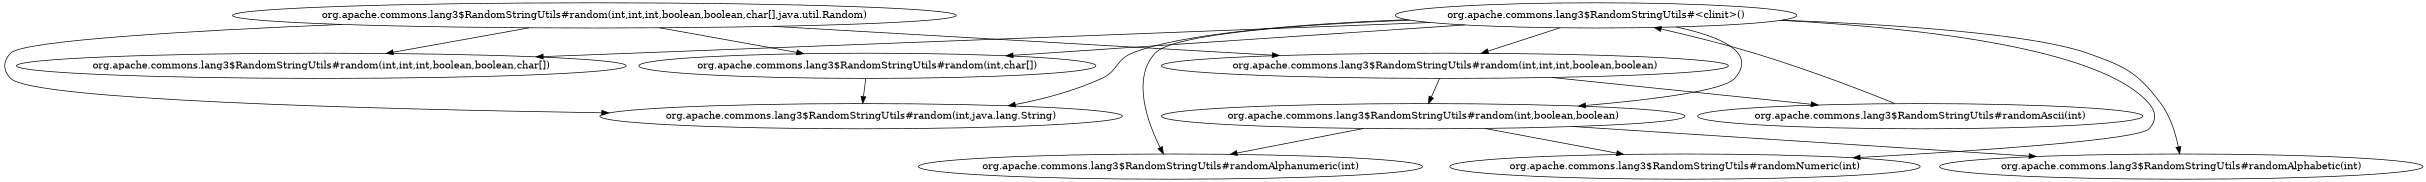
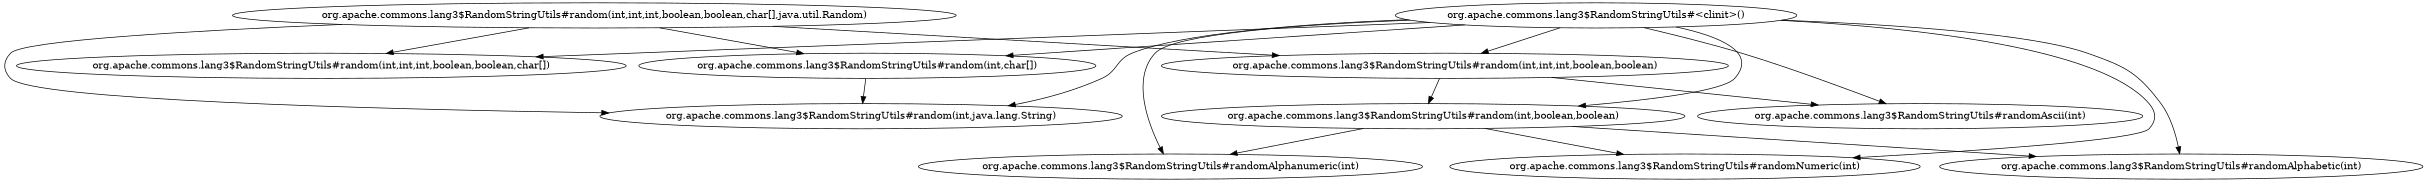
edge "org.apache.commons.lang3$RandomStringUtils#randomAscii(int)" -> "org.apache.commons.lang3$RandomStringUtils#<clinit>()": reversed
